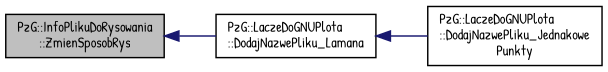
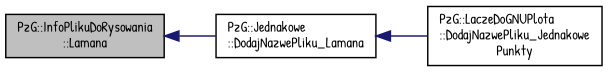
node "PzG::InfoPlikuDoRysowania ::ZmienSposobRys": label "PzG::InfoPlikuDoRysowania ::ZmienSposobRys" -> "PzG::InfoPlikuDoRysowania ::Lamana"
node "PzG::LaczeDoGNUPlota ::DodajNazwePliku_Lamana": label "PzG::LaczeDoGNUPlota ::DodajNazwePliku_Lamana" -> "PzG::Jednakowe ::DodajNazwePliku_Lamana"
